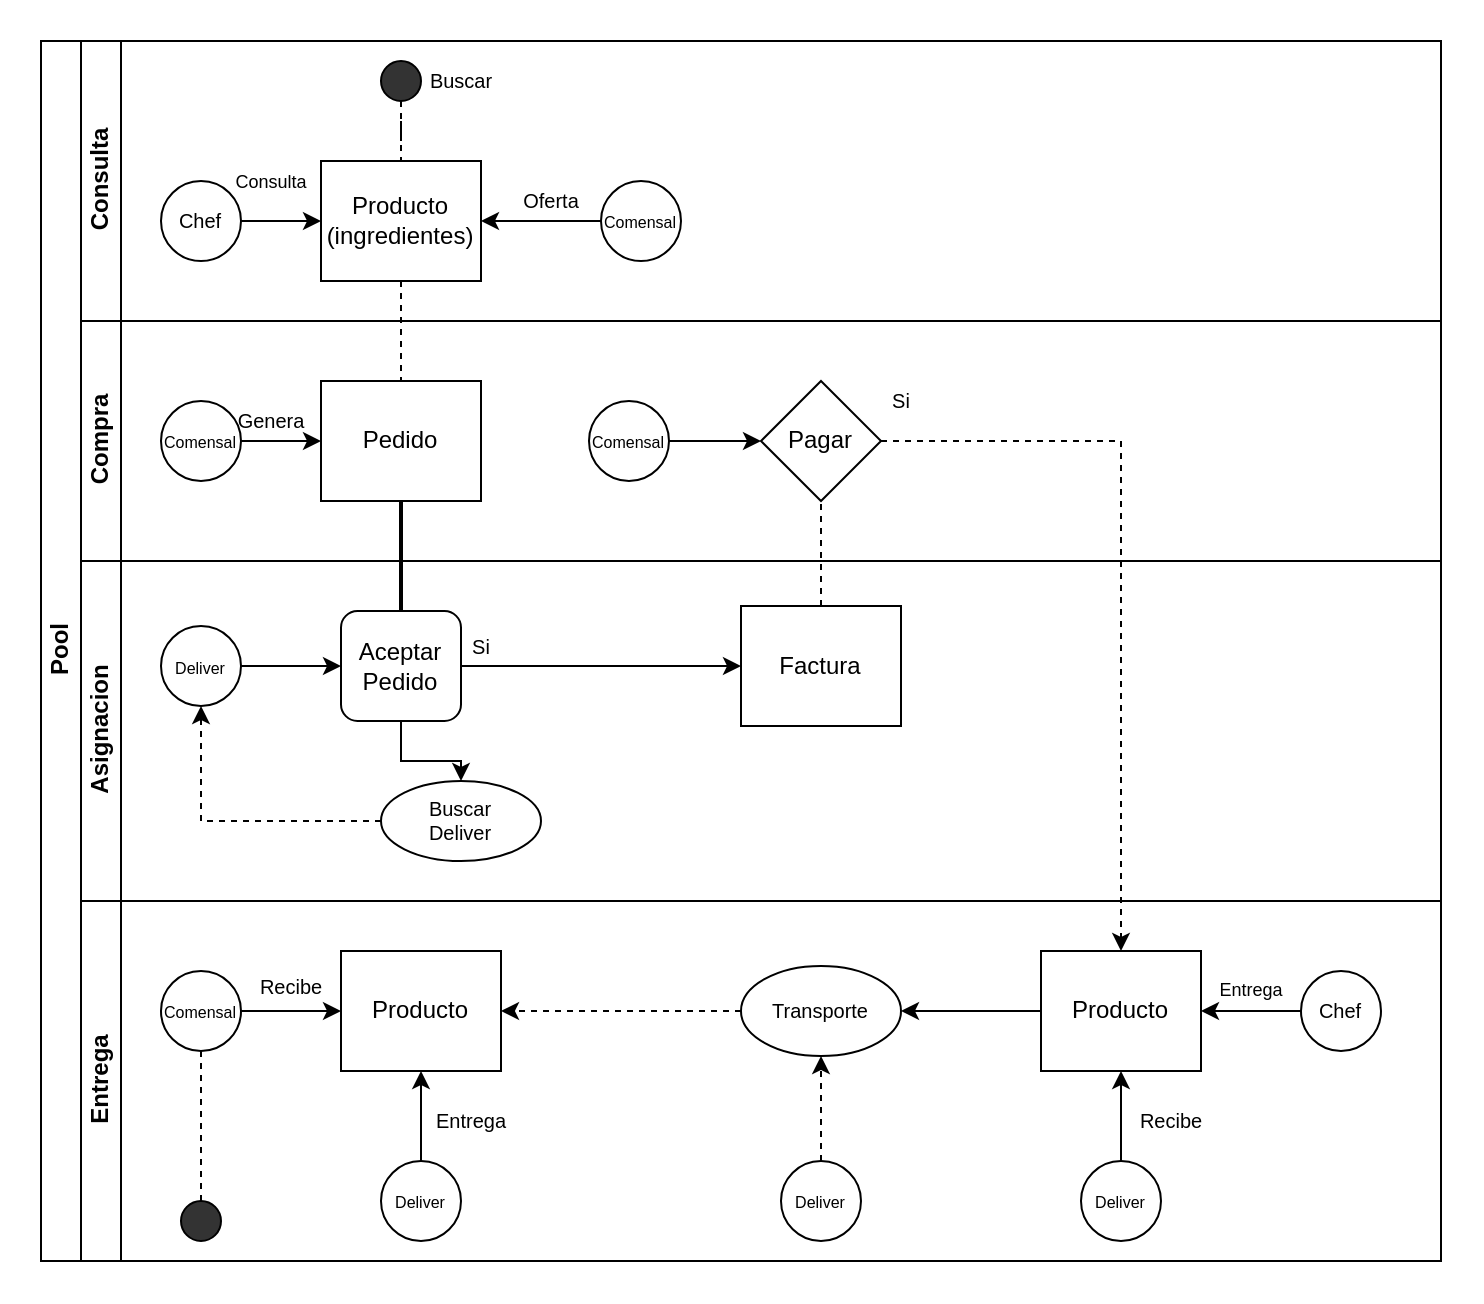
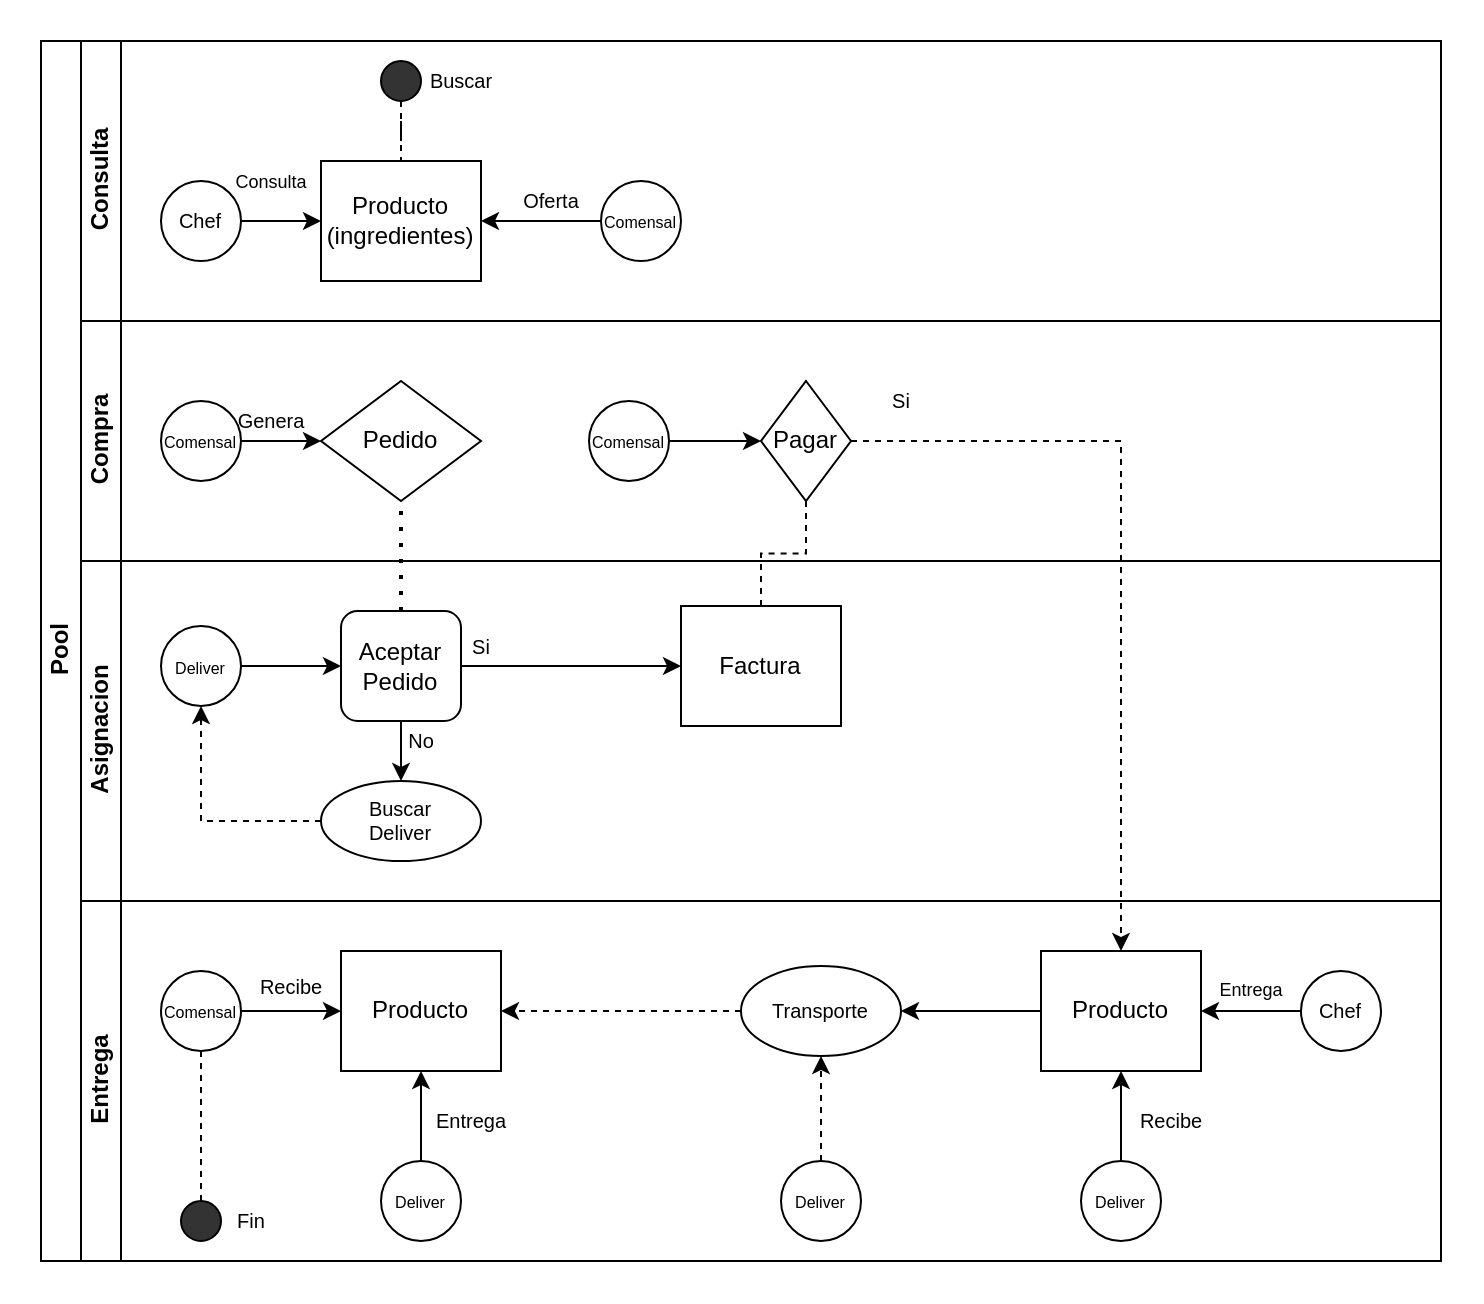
edge "Producto (ingredientes)" -- "Pedido": removed
node "Pedido": shape rectangle -> diamond
node "Pagar": size 120x120 -> 90x120
edge "Pedido" -- "Aceptar Pedido": style solid -> dashed
node "Factura": moved (821, 666) -> (761, 666)
node "No": added
node "Buscar Deliver": moved (461, 821) -> (401, 821)
node "Fin": added
